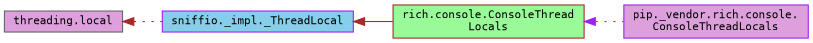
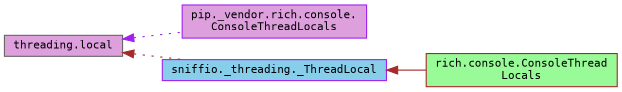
node "sniffio._impl._ThreadLocal": label "sniffio._impl._ThreadLocal" -> "sniffio._threading._ThreadLocal"
edge "pip._vendor.rich.console. ConsoleThreadLocals" -> "rich.console.ConsoleThread Locals": now "pip._vendor.rich.console. ConsoleThreadLocals" -> "threading.local"
